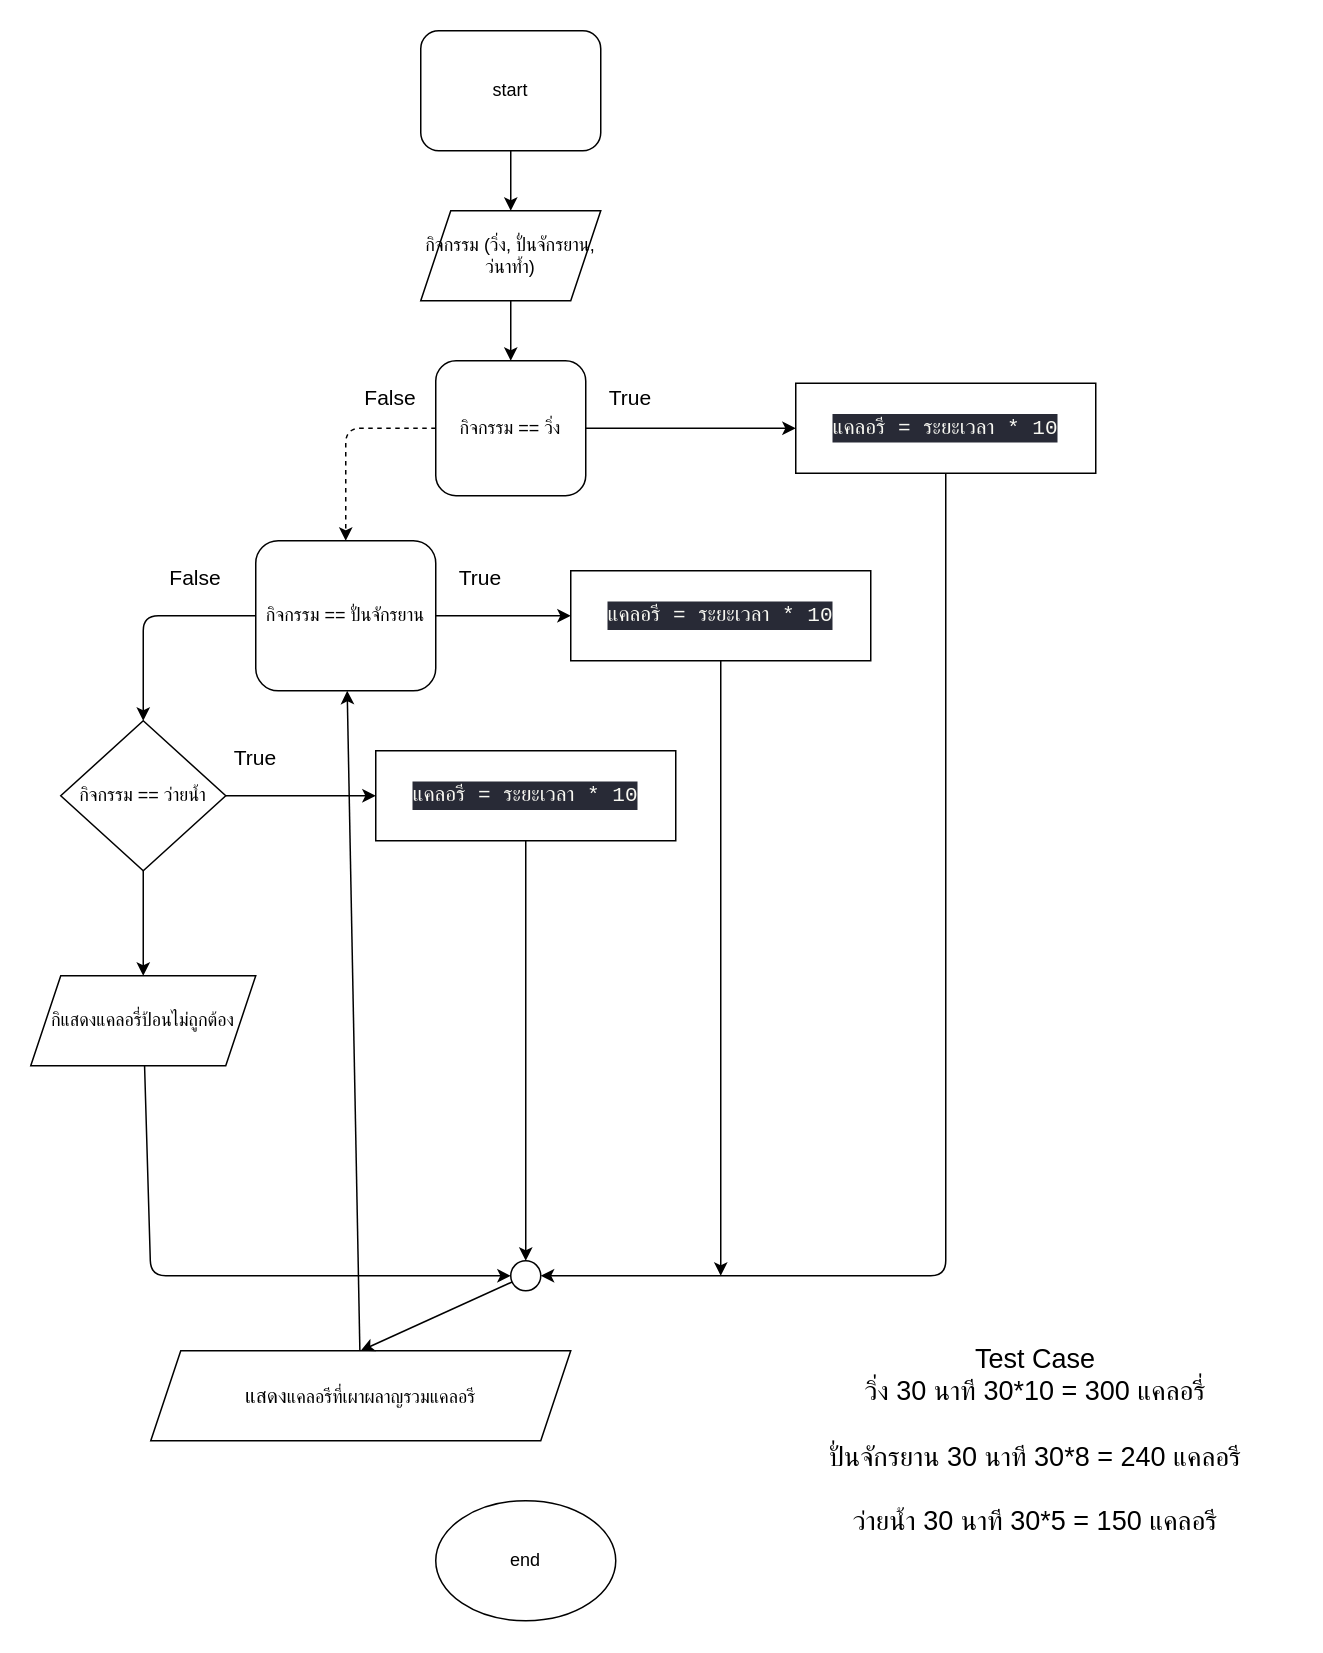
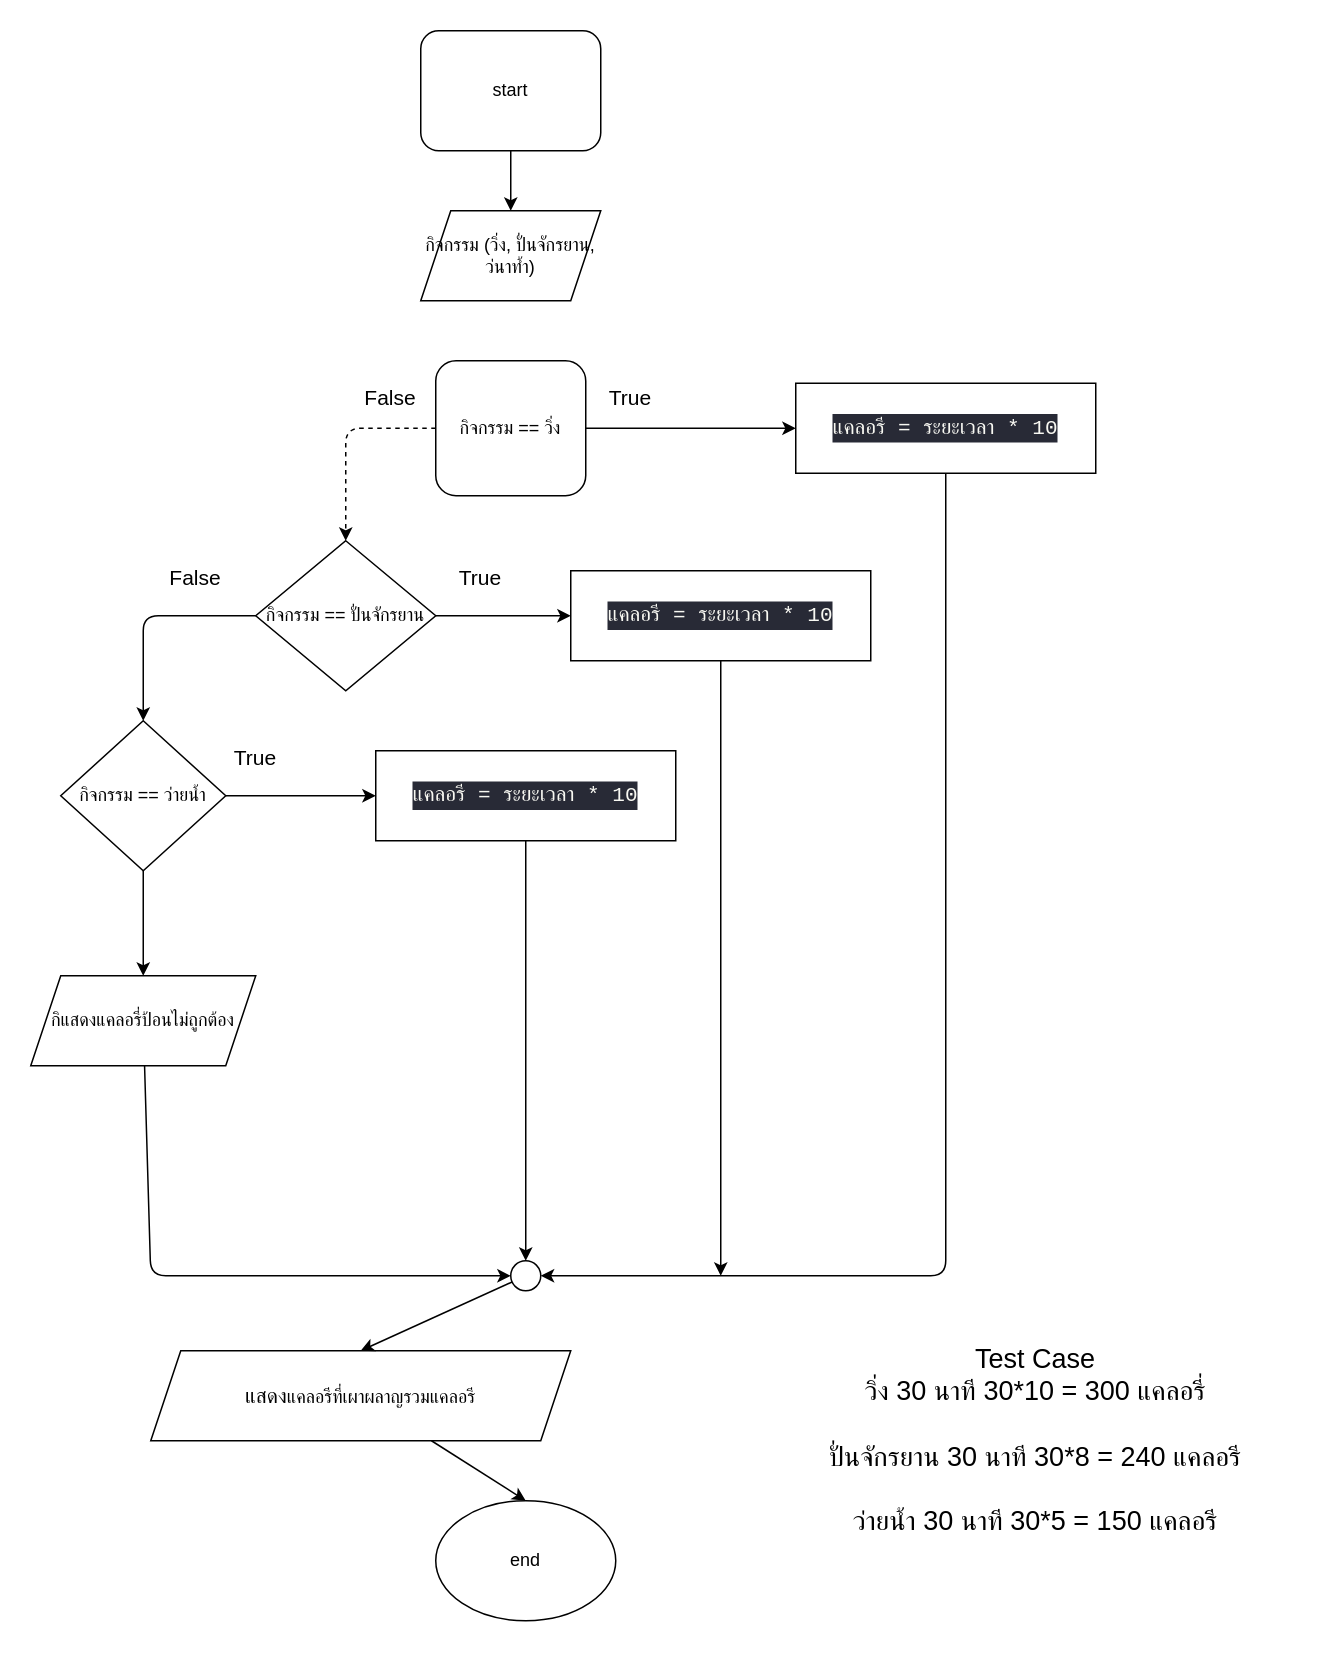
edge "กิจกรรม (วิ่ง, ปั่นจักรยาน, ว่นาท้ำ)" -> "กิจกรรม == วิ่ง": removed
node "กิจกรรม == ปั่นจักรยาน": shape rounded rectangle -> diamond
edge "แสดงแคลอรีที่เผาผลาญรวมแคลอรี" -> "กิจกรรม == ปั่นจักรยาน": now "แสดงแคลอรีที่เผาผลาญรวมแคลอรี" -> "end"
